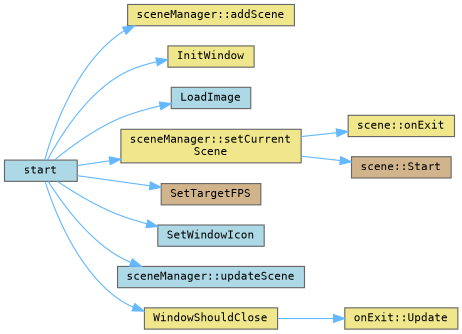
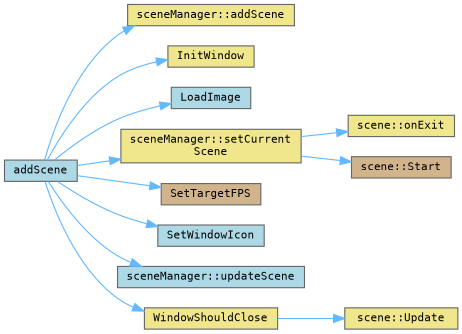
node "start": label "start" -> "addScene"
node "onExit::Update": label "onExit::Update" -> "scene::Update"
